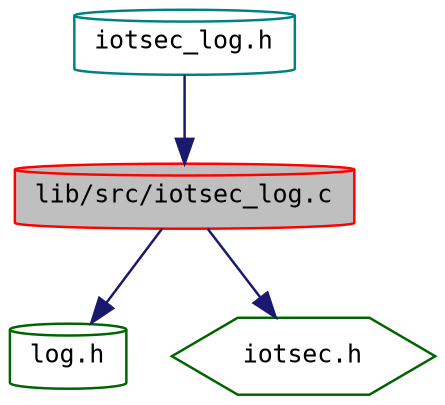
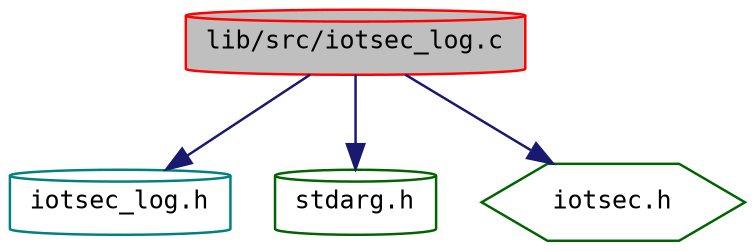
edge "iotsec_log.h" -> "lib/src/iotsec_log.c": reversed
node "log.h": label "log.h" -> "stdarg.h"
